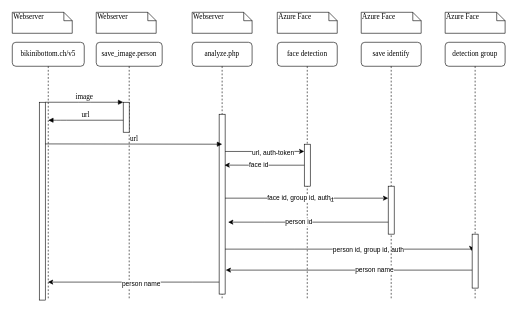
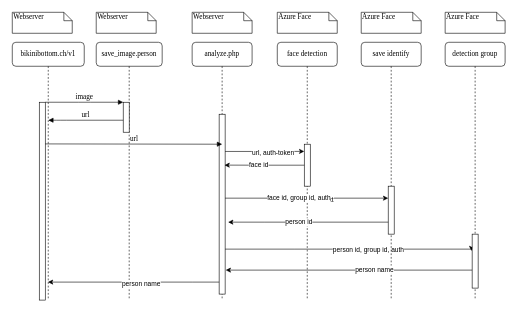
node "bikinibottom.ch/v5": label "bikinibottom.ch/v5" -> "bikinibottom.ch/v1"
